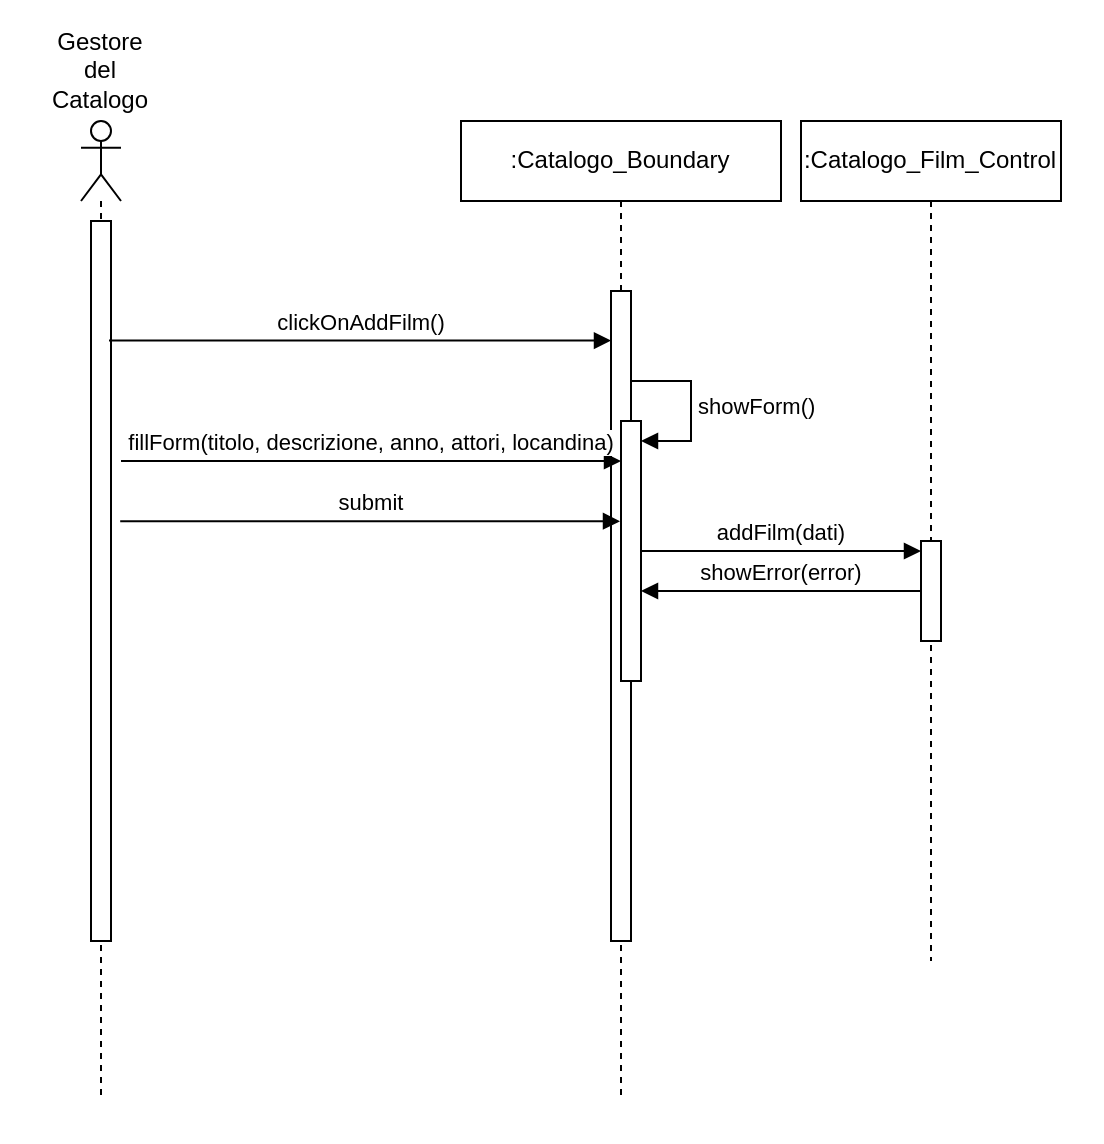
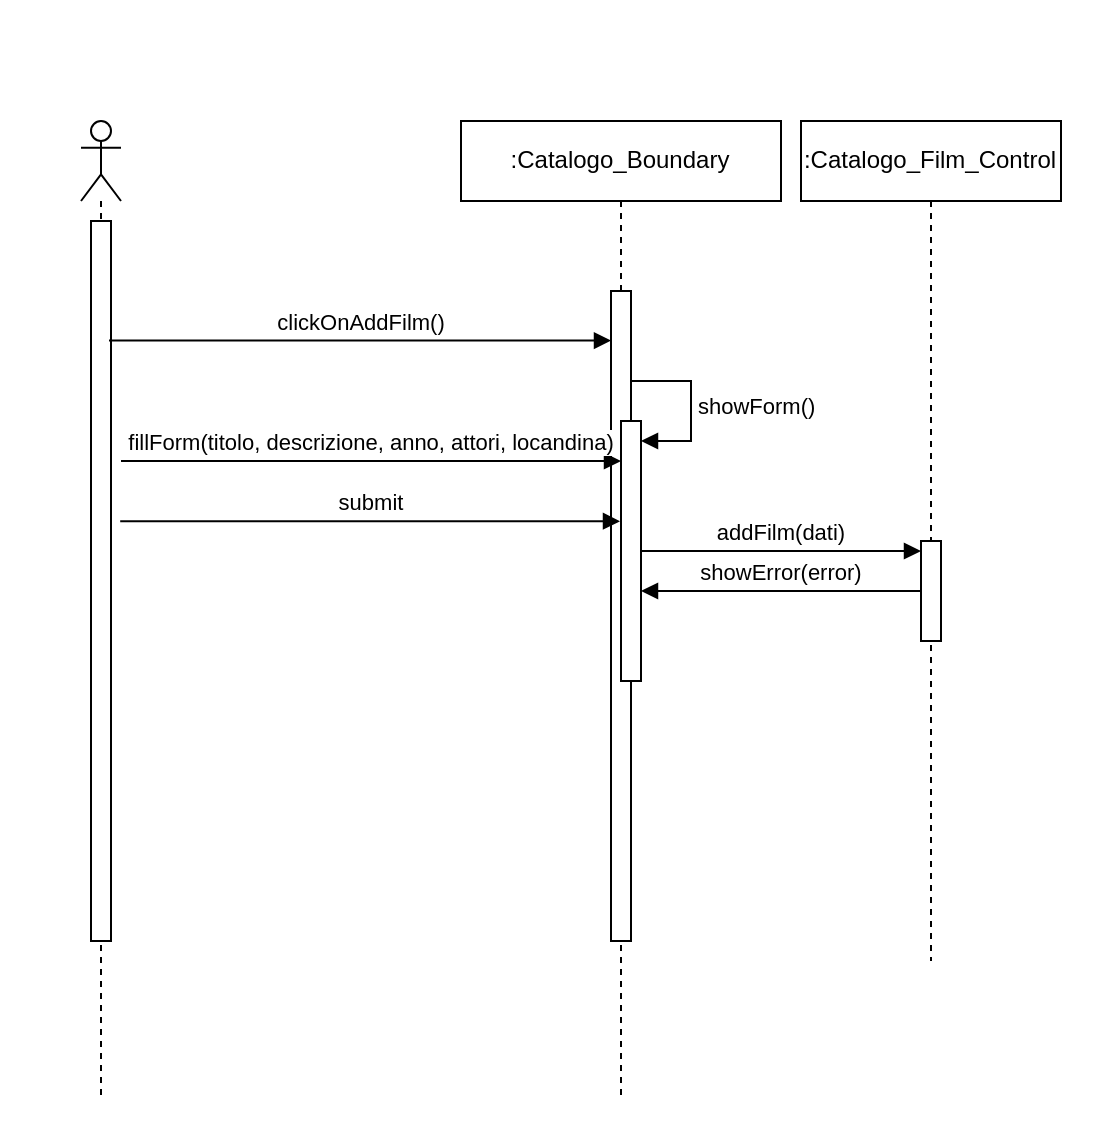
node "Gestore del Catalogo": removed
